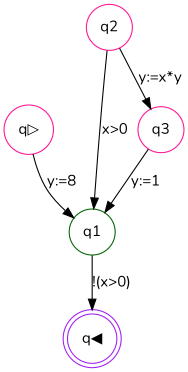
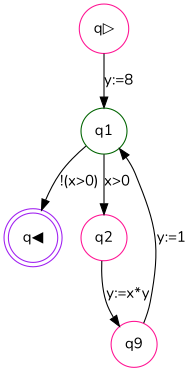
edge "q2" -> "q1": reversed
node "q3": label "q3" -> "q9"
